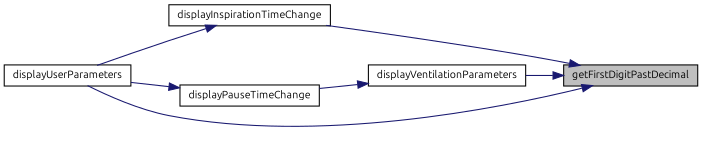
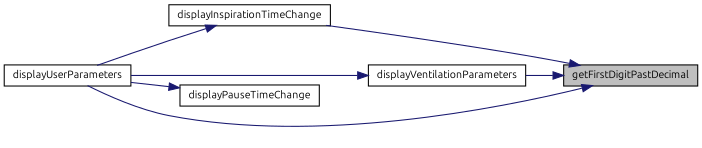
edge "displayPauseTimeChange" -> "displayVentilationParameters": now "displayUserParameters" -> "displayVentilationParameters"
